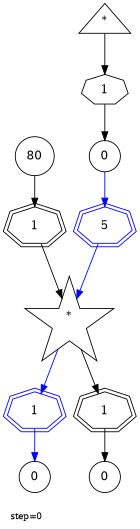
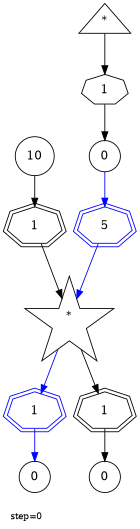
node "80": label "80" -> "10"
